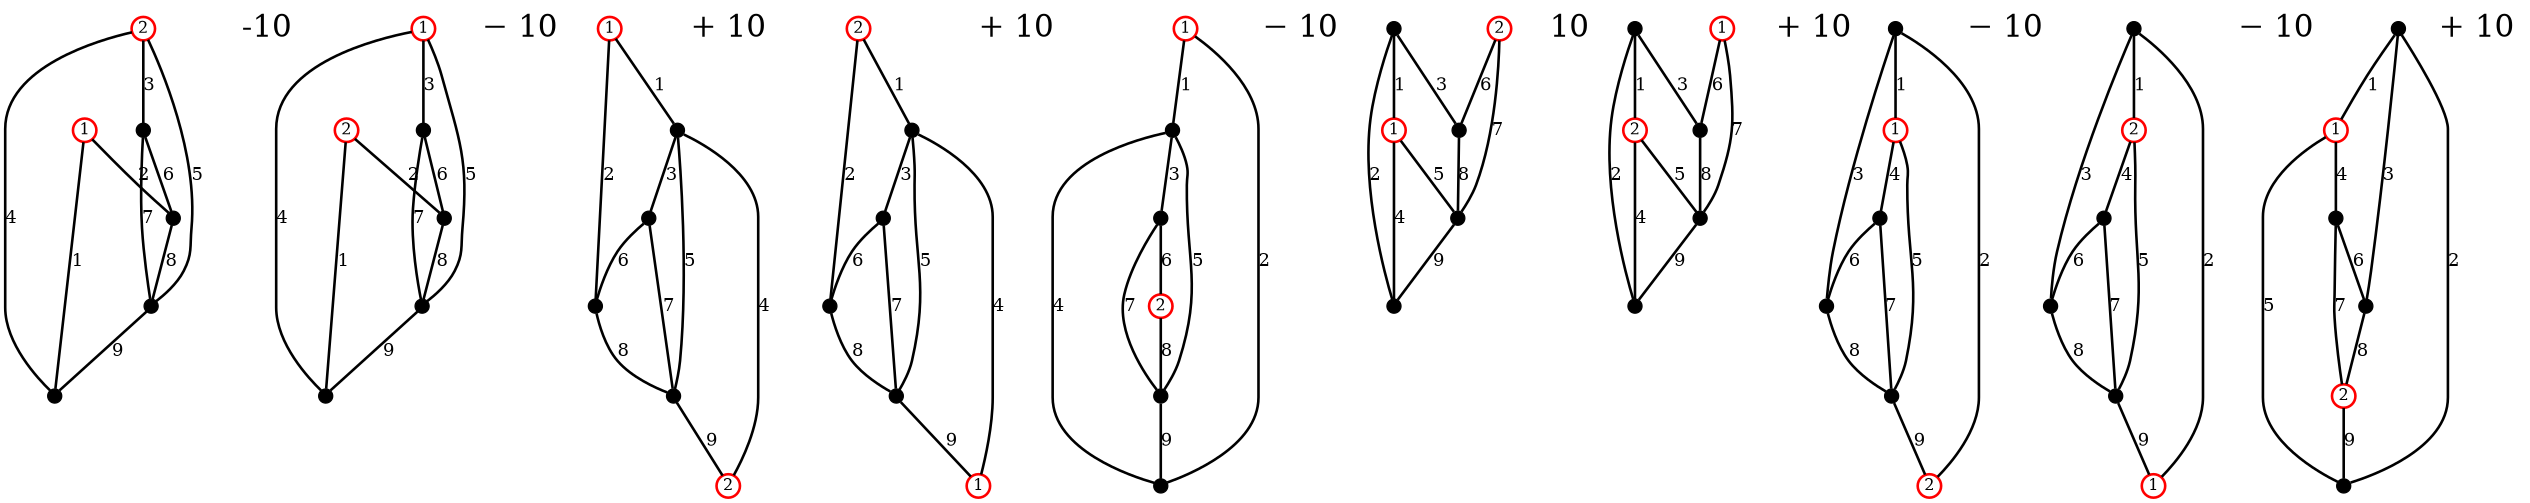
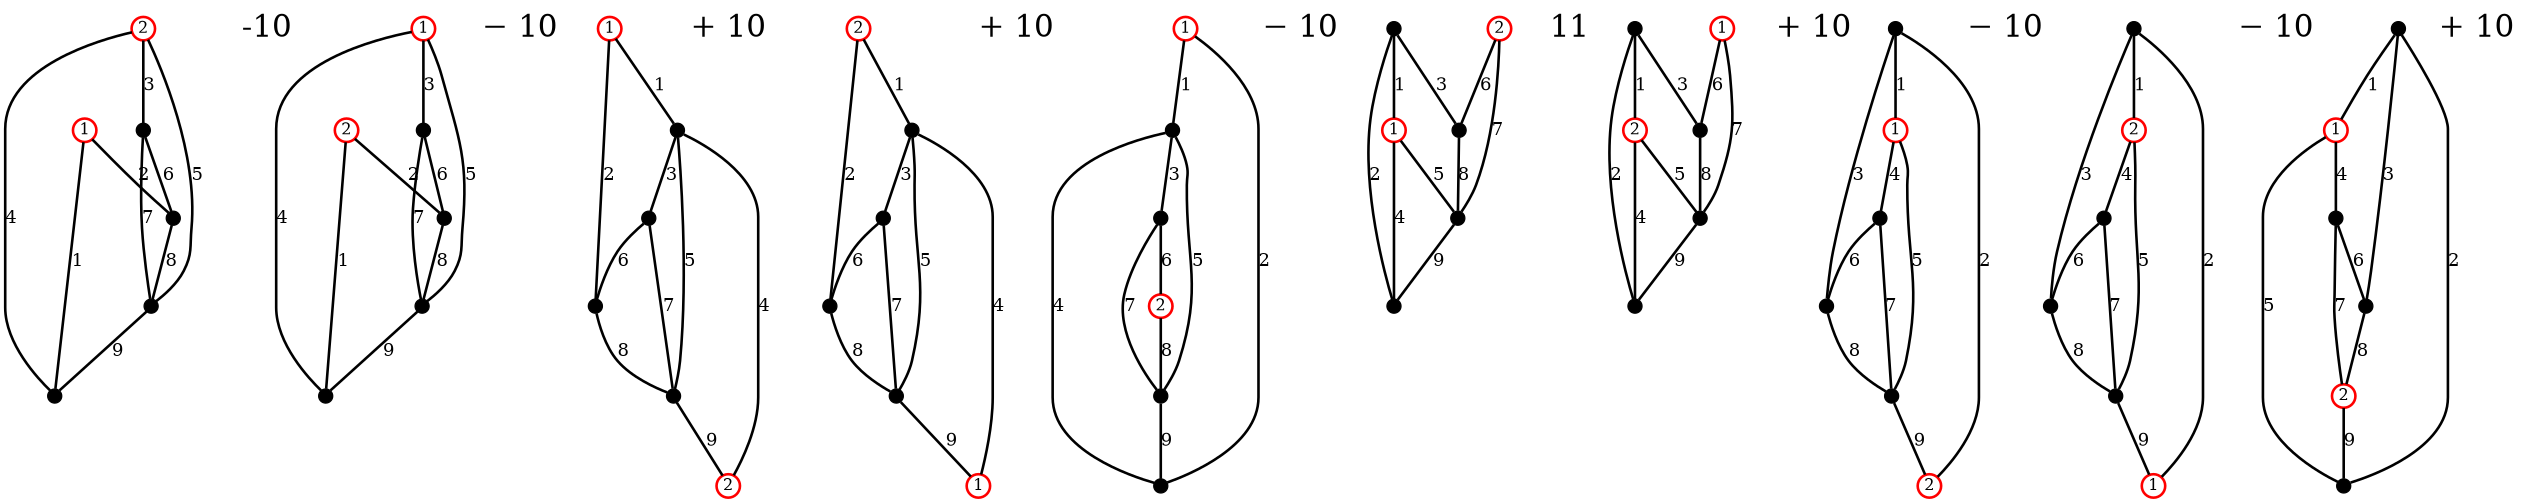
node "10": label "10" -> "11"
